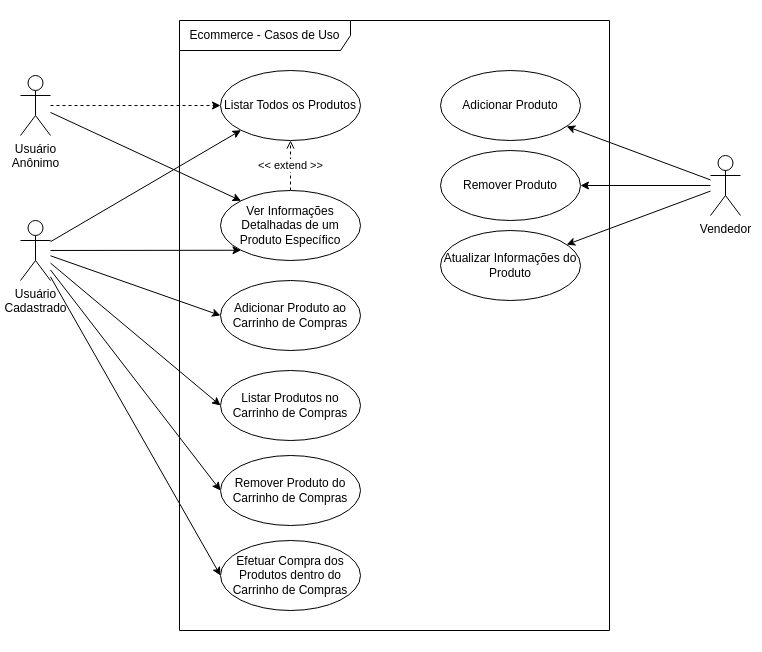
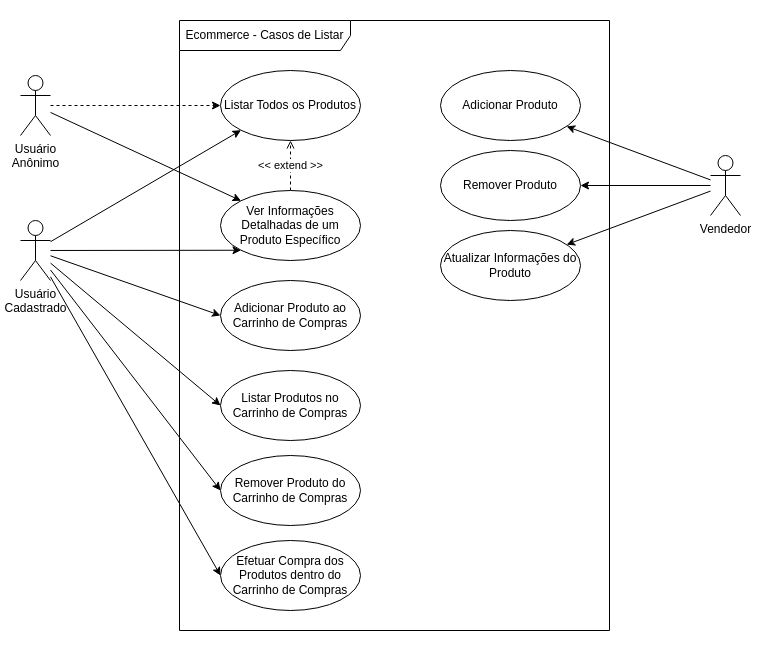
node "Ecommerce - Casos de Uso": label "Ecommerce - Casos de Uso" -> "Ecommerce - Casos de Listar"
